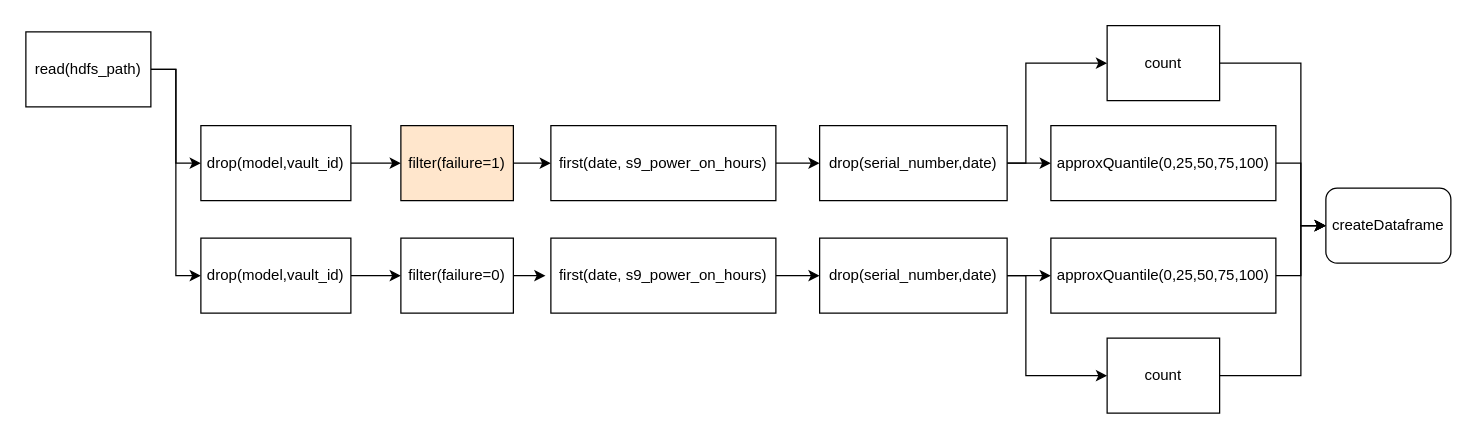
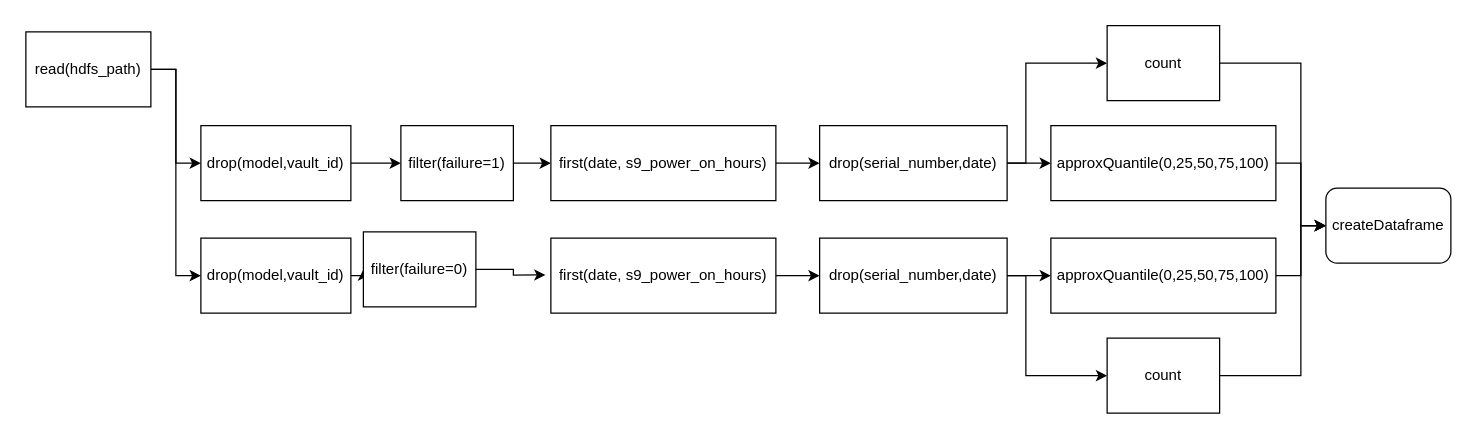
node "filter(failure=1)": fillcolor #ffe6cc -> #ffffff
node "filter(failure=0)": moved (457, 276) -> (419, 269)
